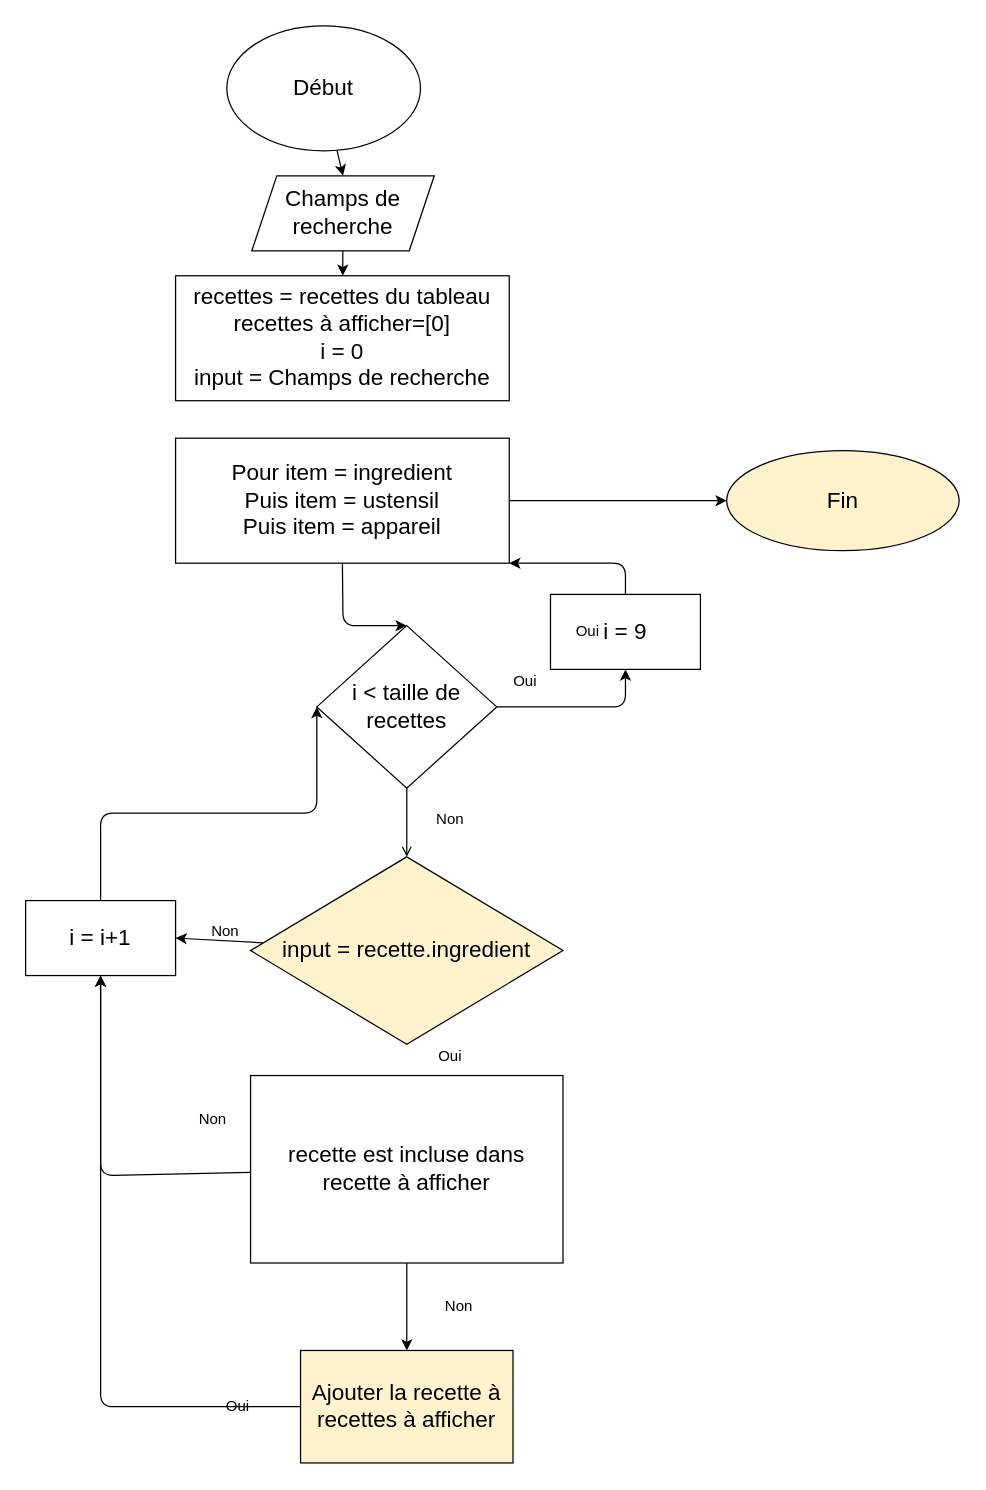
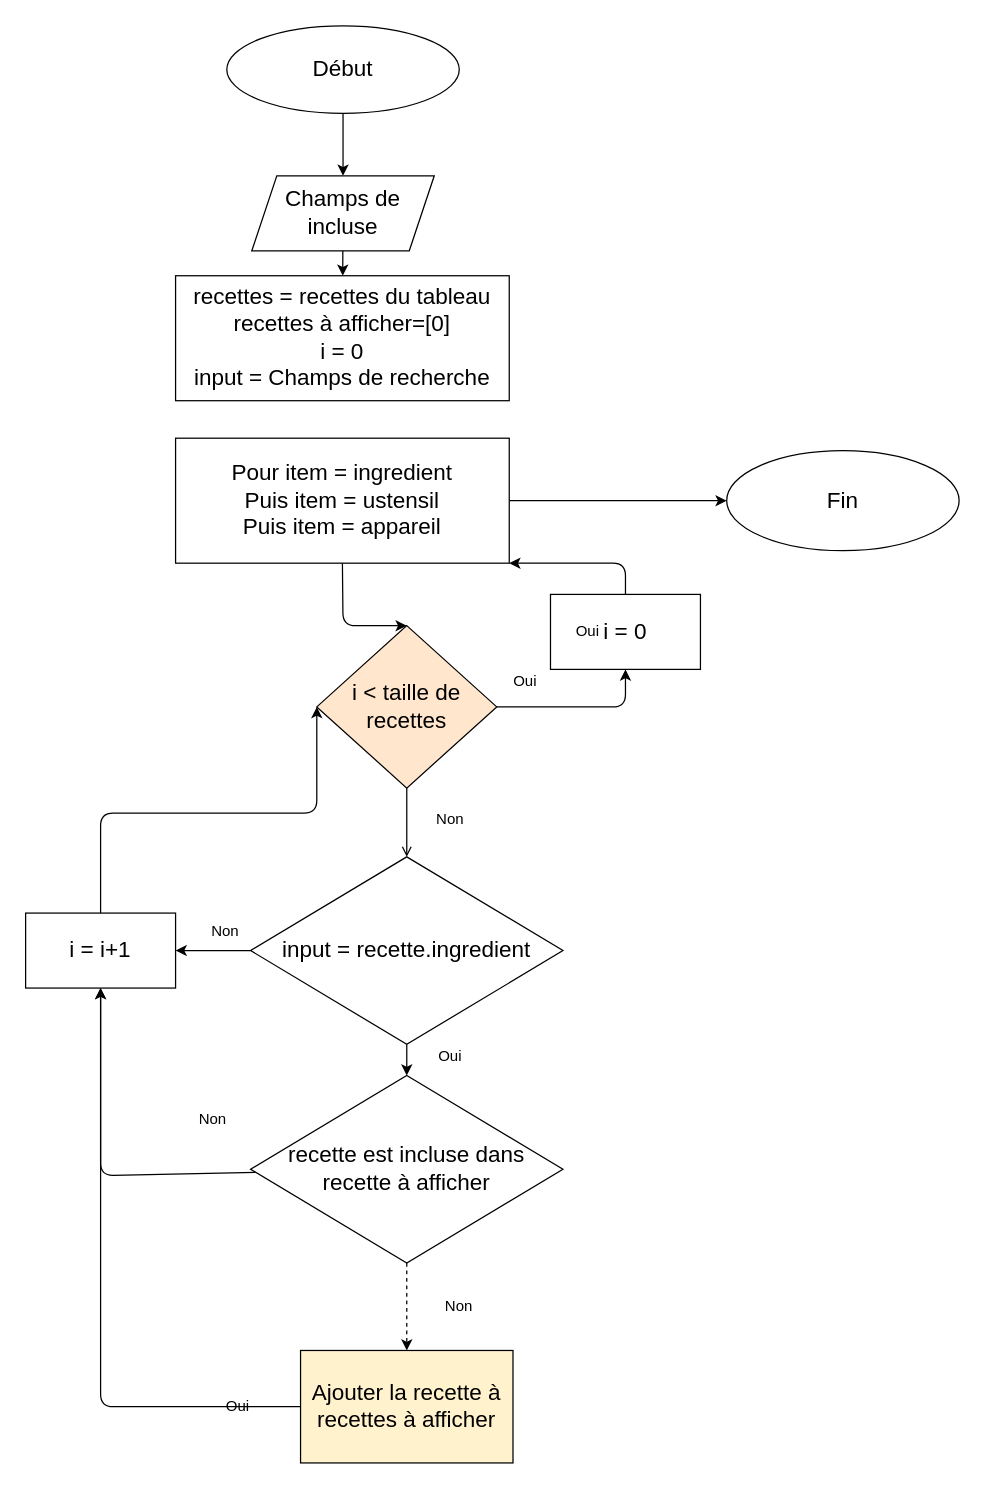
node "Début": size 194x125 -> 233x88
node "Champs de recherche": label "Champs de recherche" -> "Champs de incluse"
node "Fin": fillcolor #fff2cc -> #ffffff
node "i = 9": label "i = 9" -> "i = 0"
node "i < taille de recettes": fillcolor #ffffff -> #ffe6cc
node "i = i+1": moved (101, 938) -> (101, 951)
node "input = recette.ingredient": fillcolor #fff2cc -> #ffffff
edge "input = recette.ingredient" -> "recette est incluse dans recette à afficher": added
node "recette est incluse dans recette à afficher": shape rectangle -> diamond
edge "recette est incluse dans recette à afficher" -> "Ajouter la recette à recettes à afficher": style solid -> dashed
